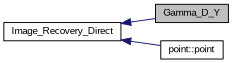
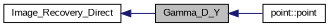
edge "point::point" -> "Image_Recovery_Direct": now "point::point" -> "Gamma_D_Y"
